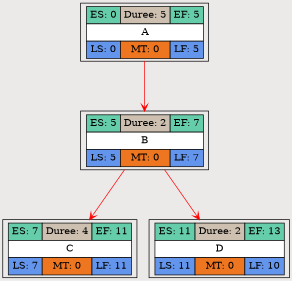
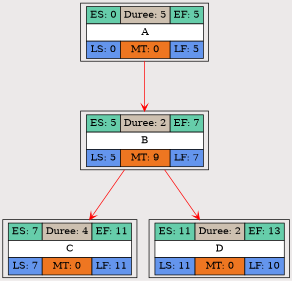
node "ES: 5": text "MT: 0" -> "MT: 9"
